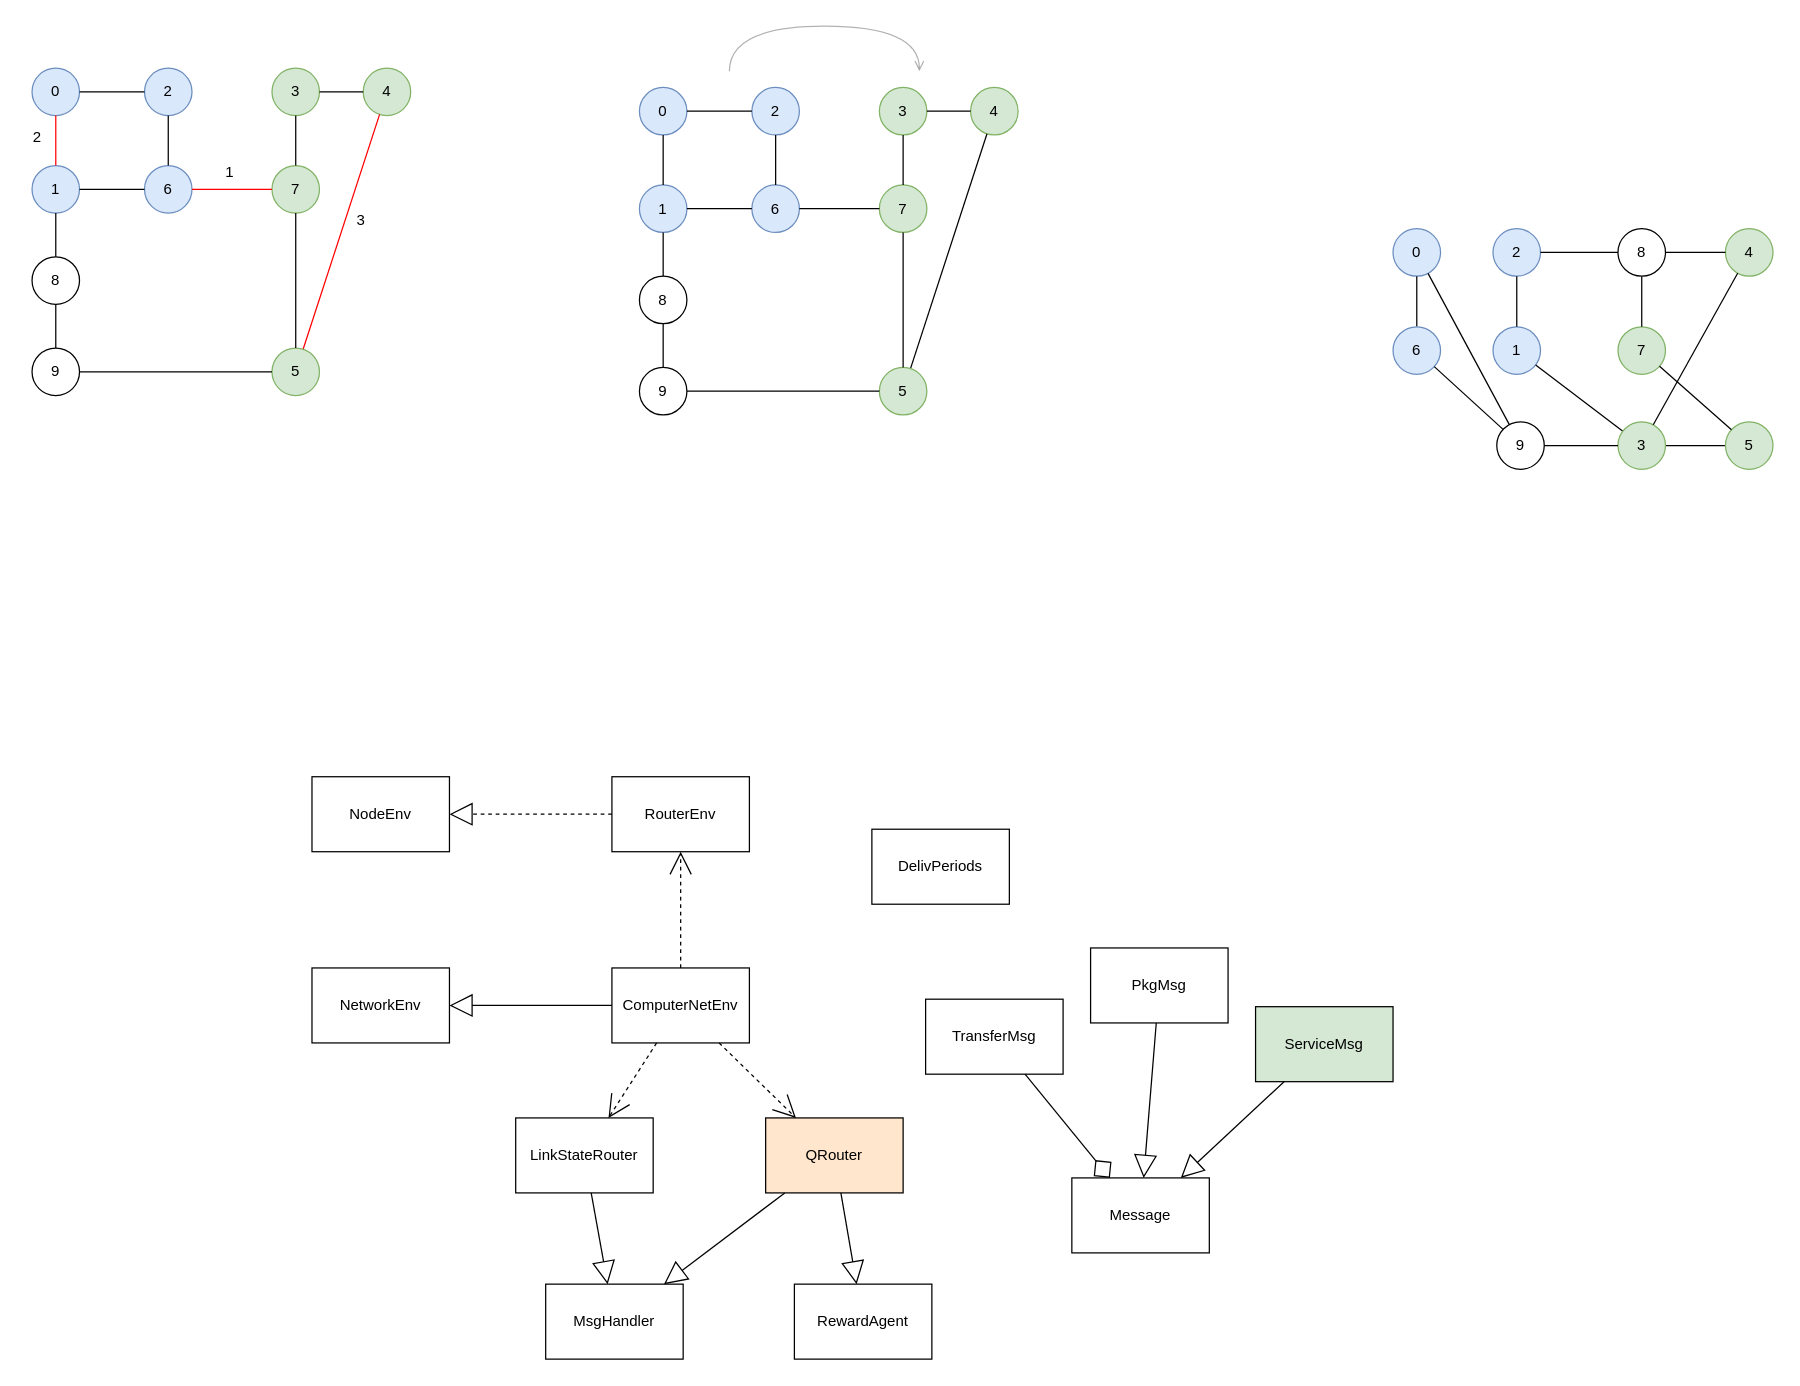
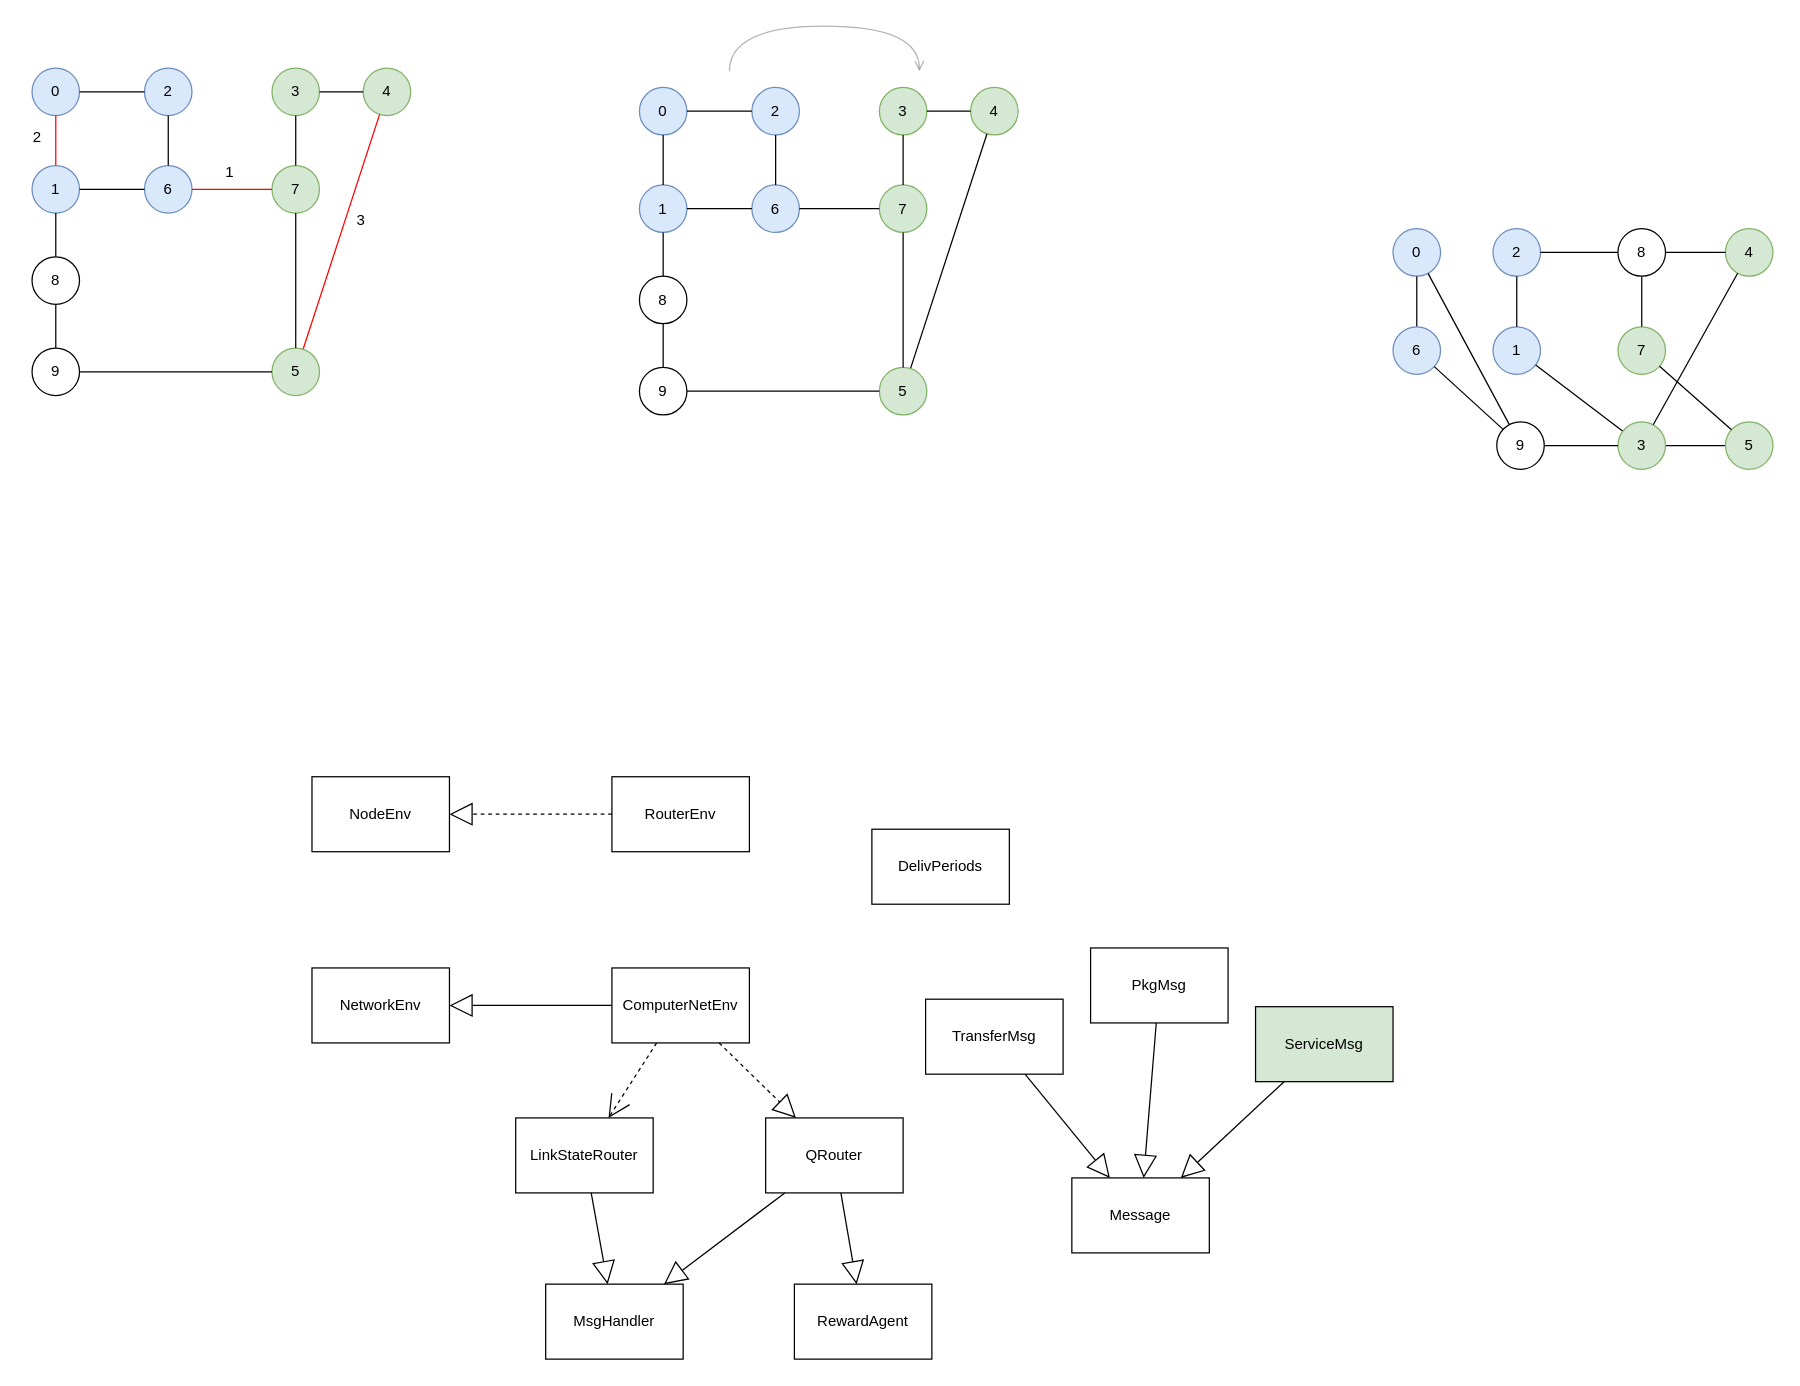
edge "ComputerNetEnv" -> "RouterEnv": removed
edge "ComputerNetEnv" -> "QRouter": arrowhead open -> block
node "QRouter": fillcolor #ffe6cc -> #ffffff
edge "TransferMsg" -> "Message": arrowhead diamond -> block
